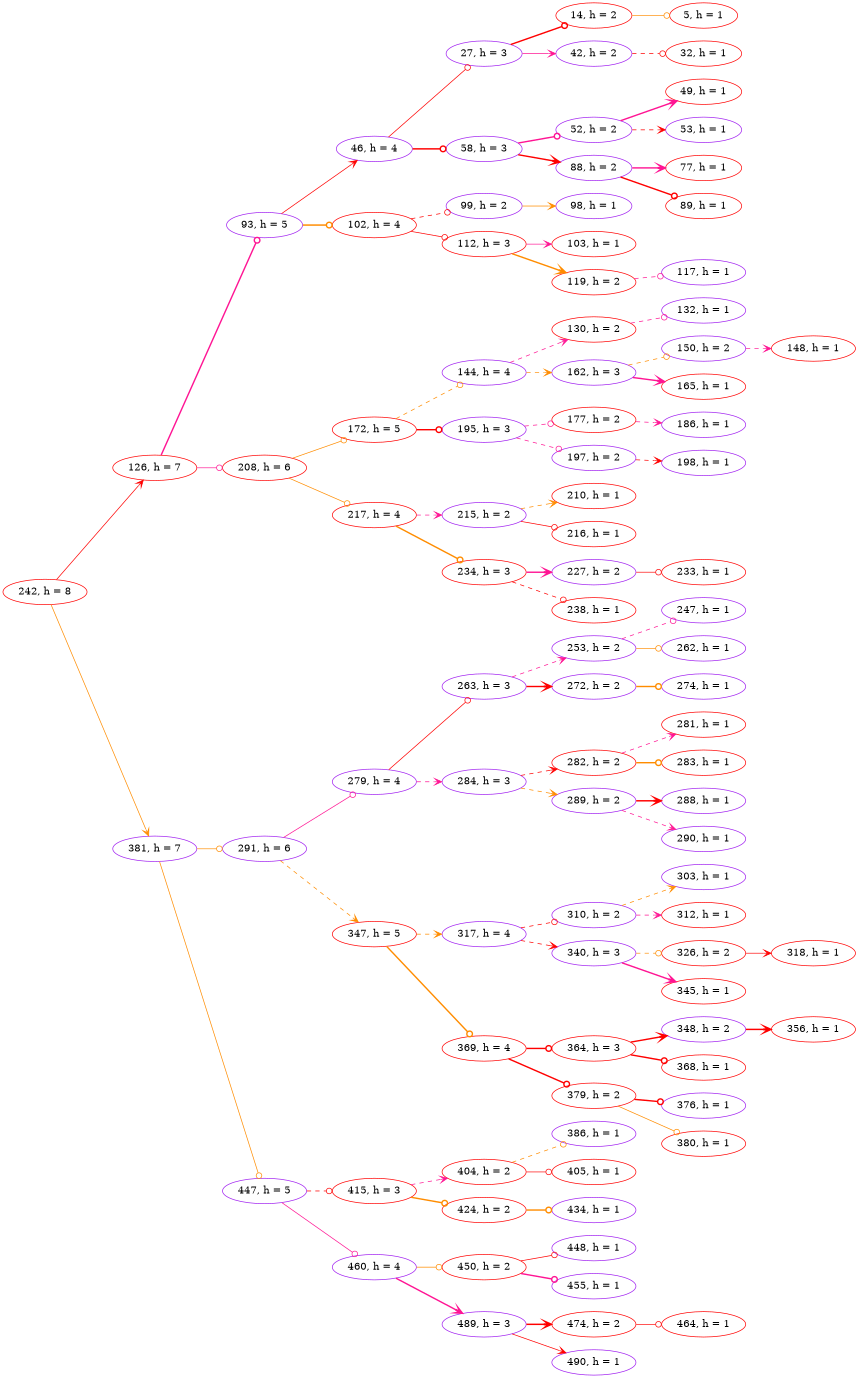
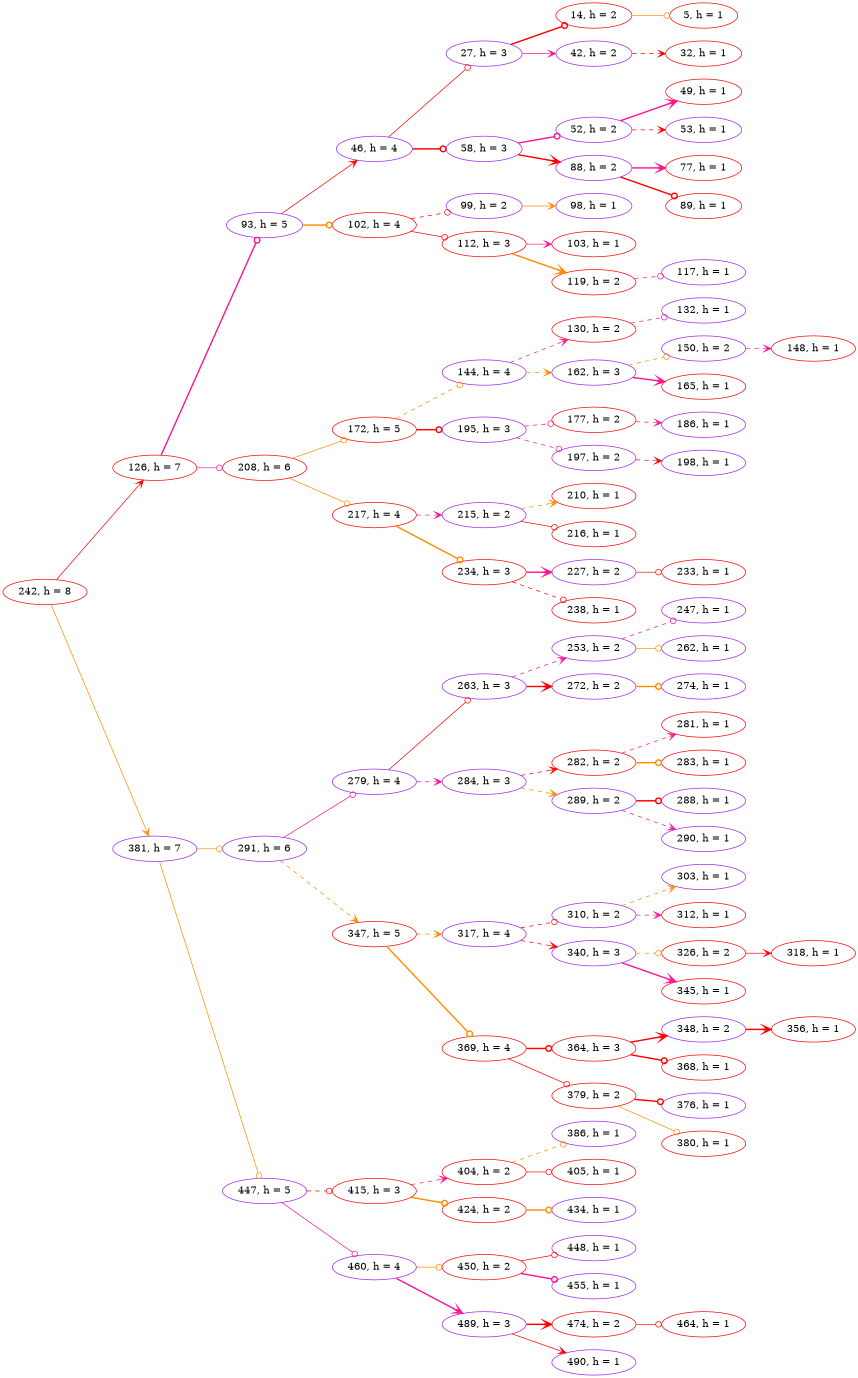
edge "42, h = 2" -> "32, h = 1": arrowhead odot -> vee
edge "289, h = 2" -> "288, h = 1": arrowhead vee -> odot
edge "369, h = 4" -> "379, h = 2": style bold -> solid
